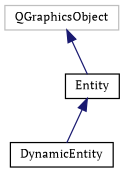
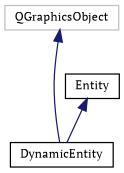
edge "Entity" -> "QGraphicsObject": now "DynamicEntity" -> "QGraphicsObject"
